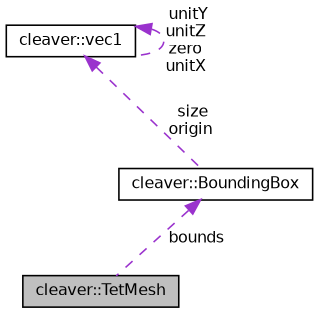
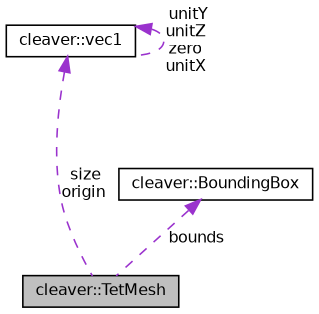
edge "cleaver::BoundingBox" -> "cleaver::vec1": now "cleaver::TetMesh" -> "cleaver::vec1"
